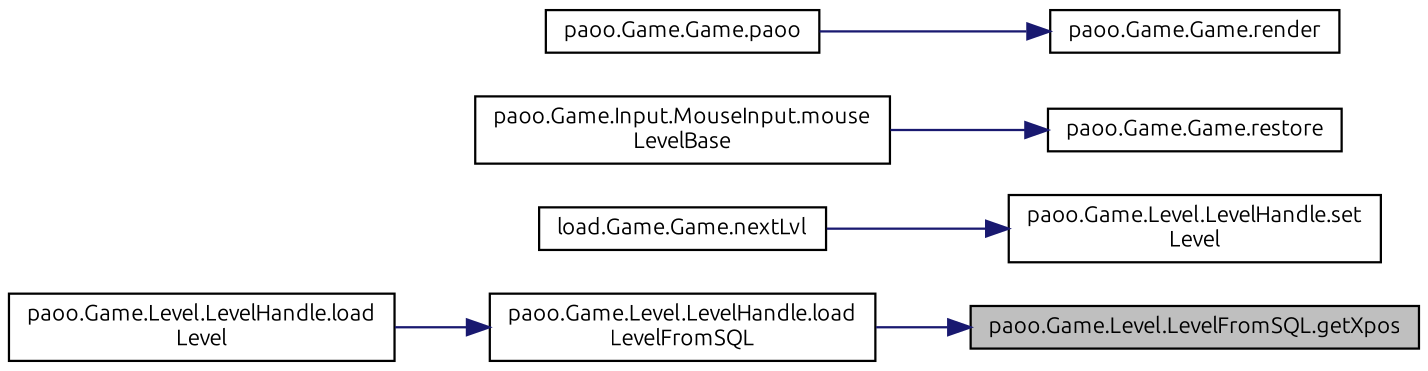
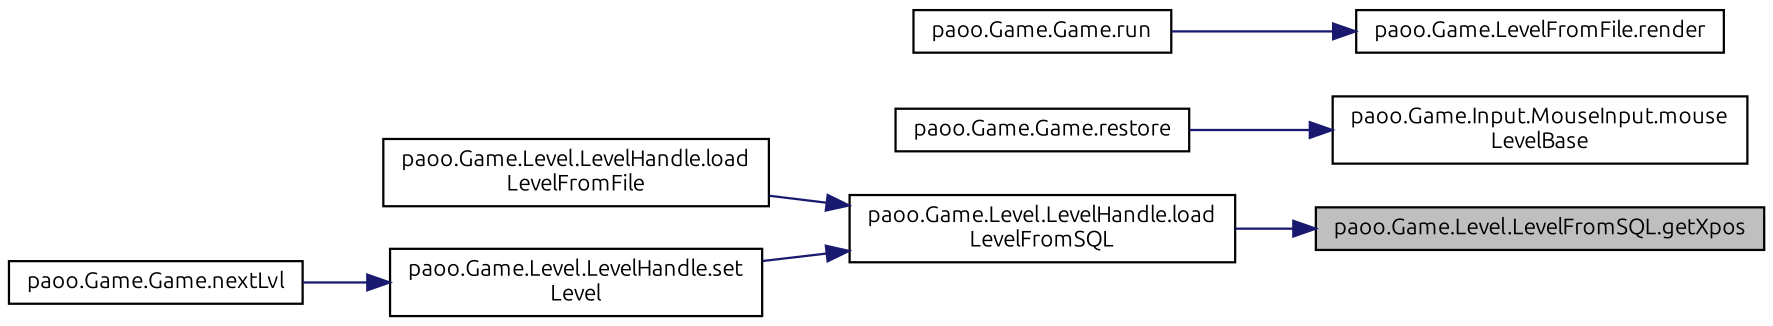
node "paoo.Game.Game.paoo": label "paoo.Game.Game.paoo" -> "paoo.Game.Game.run"
node "paoo.Game.Game.render": label "paoo.Game.Game.render" -> "paoo.Game.LevelFromFile.render"
edge "paoo.Game.Input.MouseInput.mouse LevelBase" -> "paoo.Game.Game.restore": reversed
node "load.Game.Game.nextLvl": label "load.Game.Game.nextLvl" -> "paoo.Game.Game.nextLvl"
edge "paoo.Game.Level.LevelHandle.set Level" -> "paoo.Game.Level.LevelHandle.load LevelFromSQL": added
node "paoo.Game.Level.LevelHandle.load Level": label "paoo.Game.Level.LevelHandle.load Level" -> "paoo.Game.Level.LevelHandle.load LevelFromFile"
